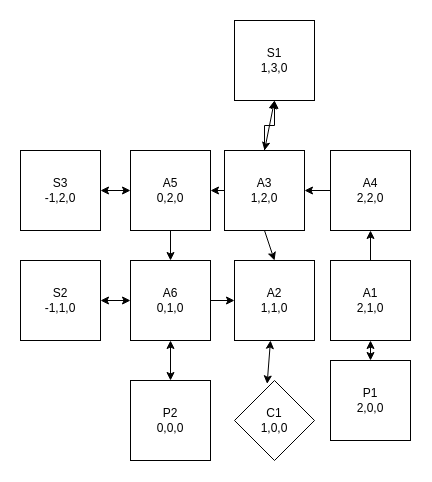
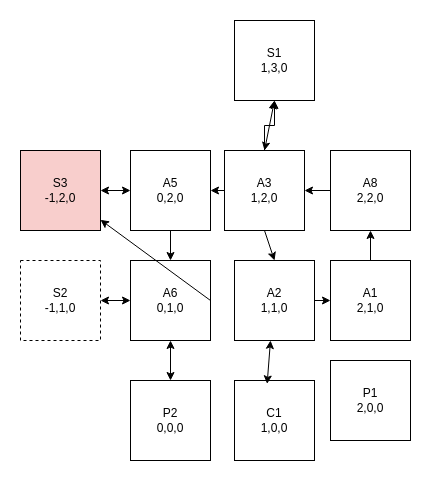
node "S3 -1,2,0": fillcolor #ffffff -> #f8cecc
node "A4 2,2,0": label "A4 2,2,0" -> "A8 2,2,0"
node "S2 -1,1,0": style solid -> dashed
edge "A6 0,1,0" -> "A2 1,1,0": now "A6 0,1,0" -> "S3 -1,2,0"
edge "A2 1,1,0" -> "A1 2,1,0": added
edge "A1 2,1,0" -- "P1 2,0,0": removed
node "C1 1,0,0": shape diamond -> rectangle
